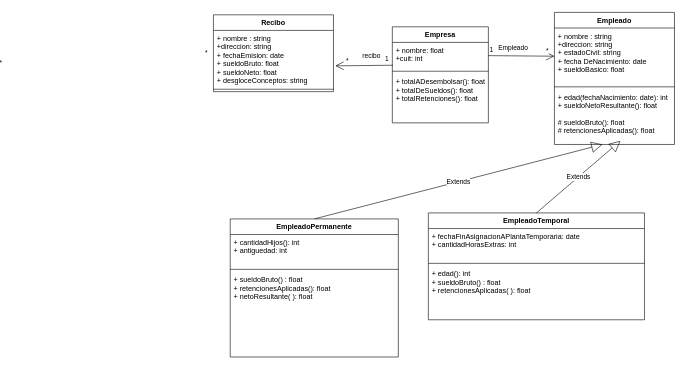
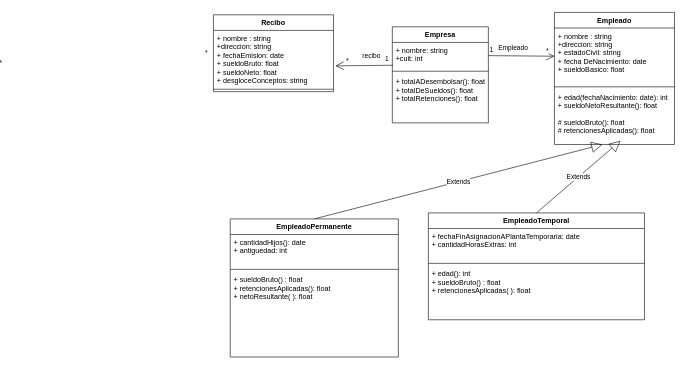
node "+ nombre: float +cuit: int": label "+ nombre: float +cuit: int" -> "+ nombre: string +cuit: int"
node "+ cantidadHijos(): int + antiguedad: int": label "+ cantidadHijos(): int + antiguedad: int" -> "+ cantidadHijos(): date + antiguedad: int"
